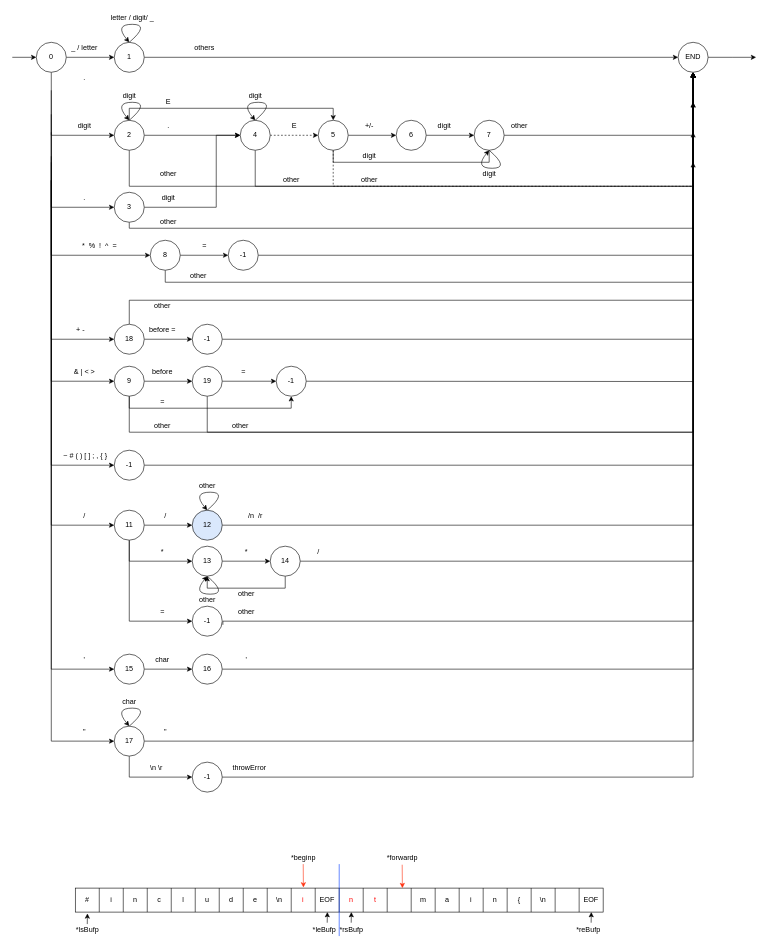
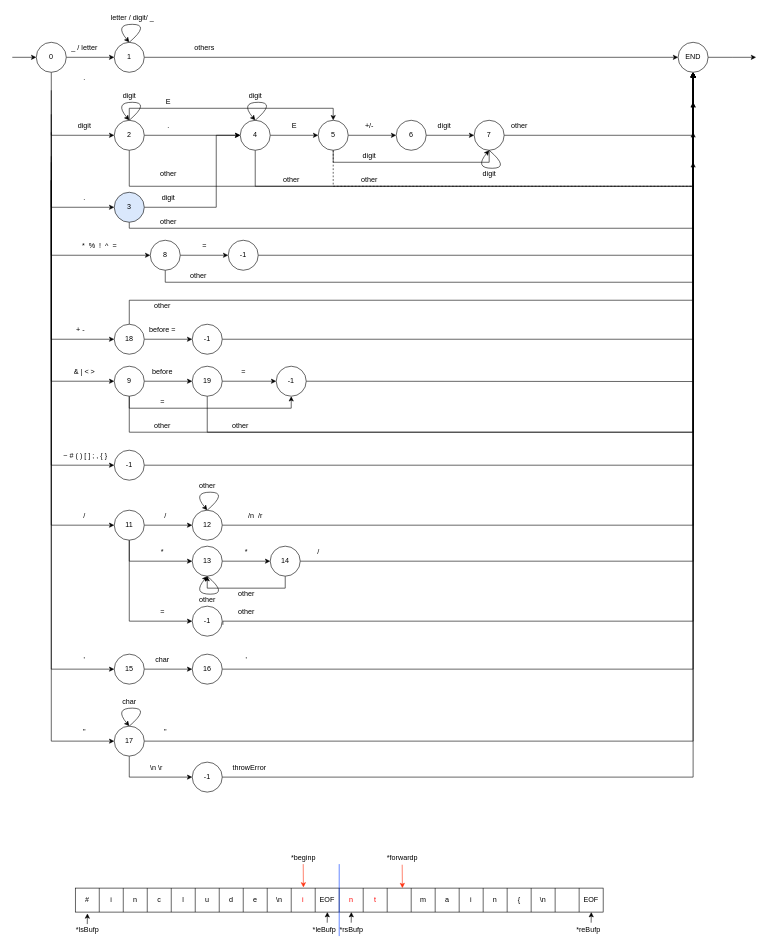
edge "4" -> "5": style dashed -> solid
node "3": fillcolor #ffffff -> #dae8fc
node "12": fillcolor #dae8fc -> #ffffff
